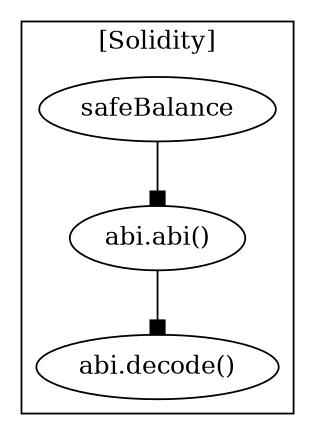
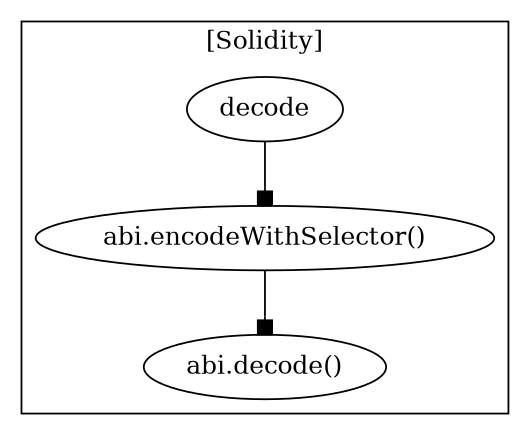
node "safeBalance": label "safeBalance" -> "decode"
node "abi.abi()": label "abi.abi()" -> "abi.encodeWithSelector()"
